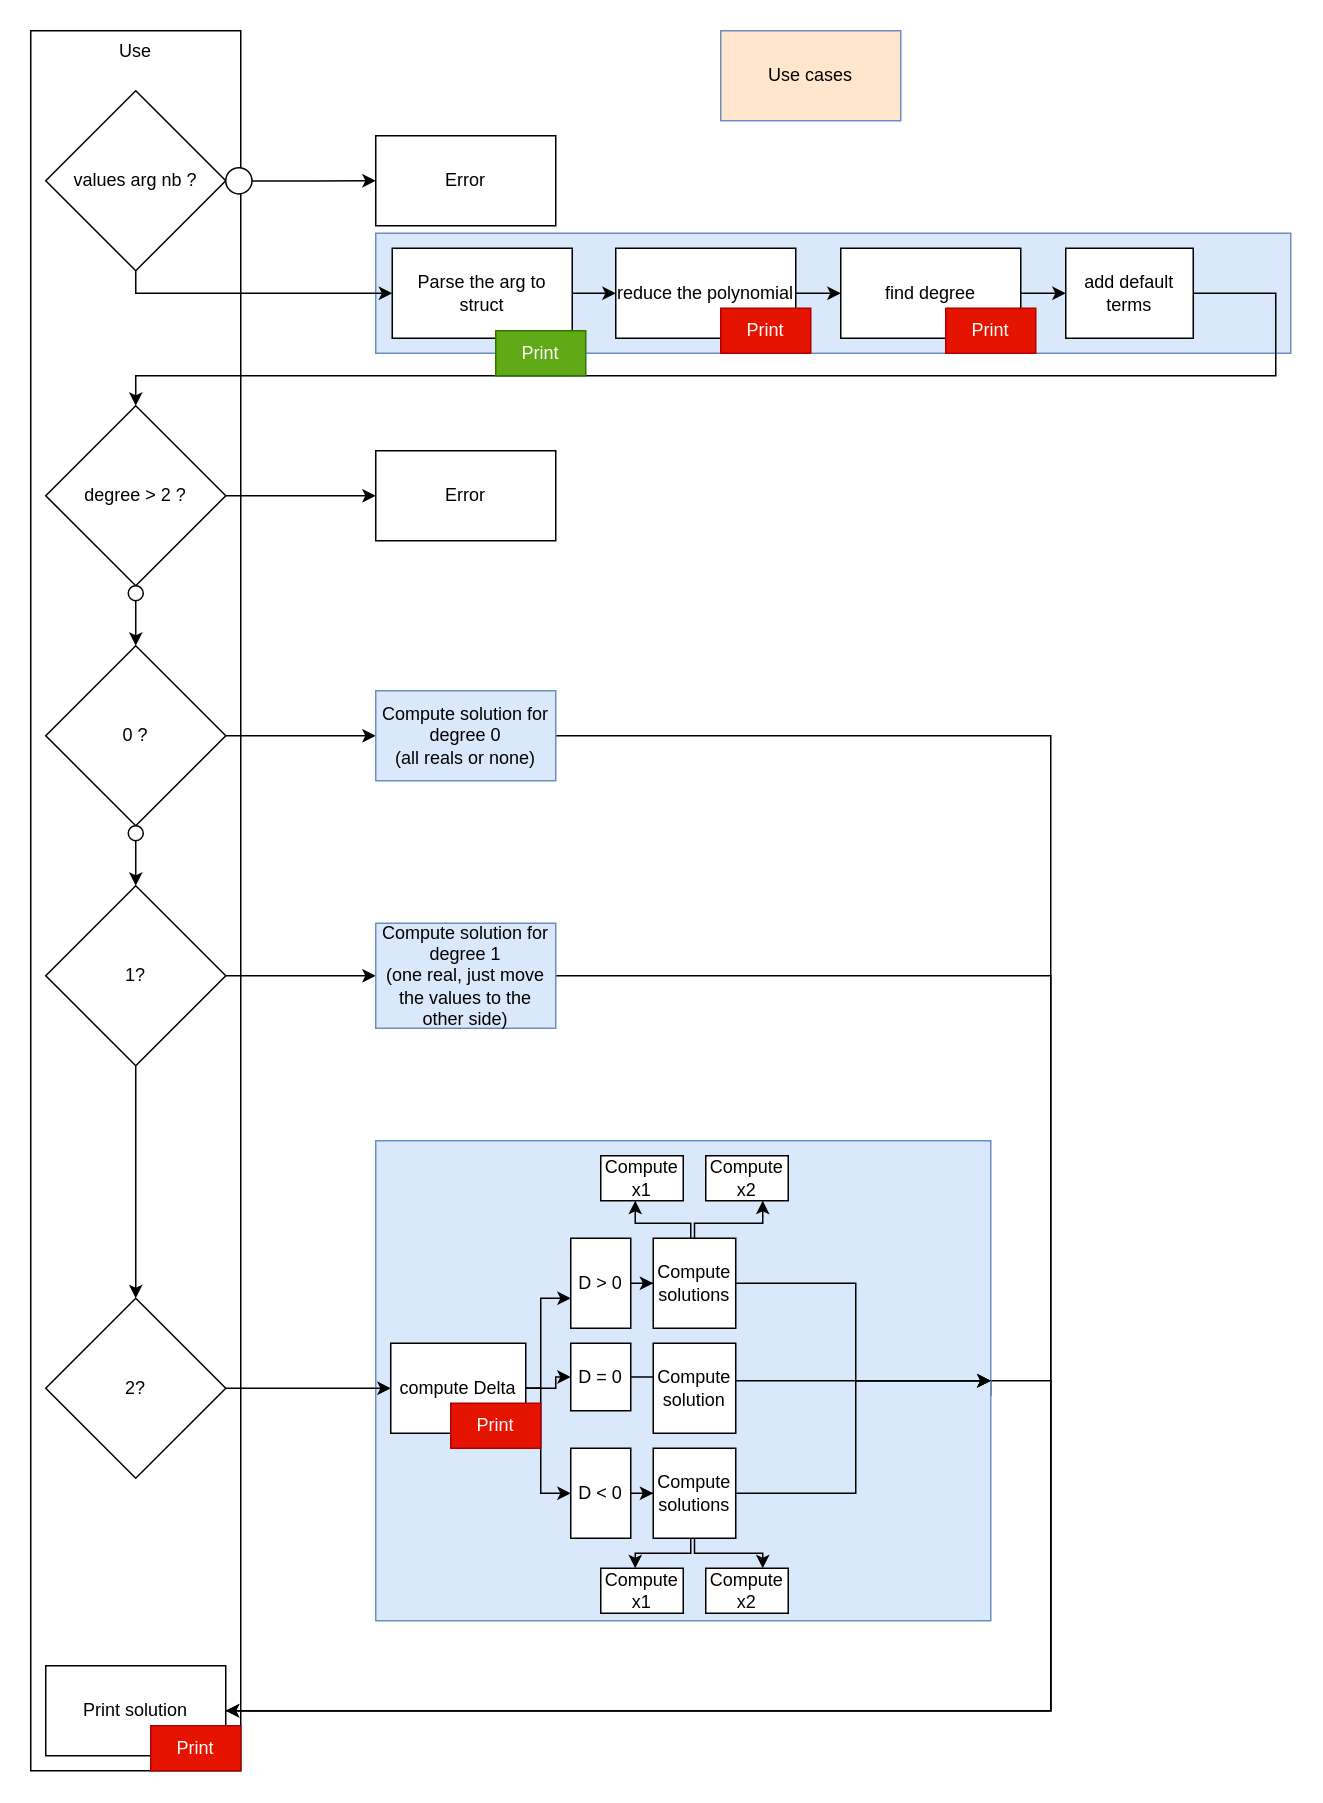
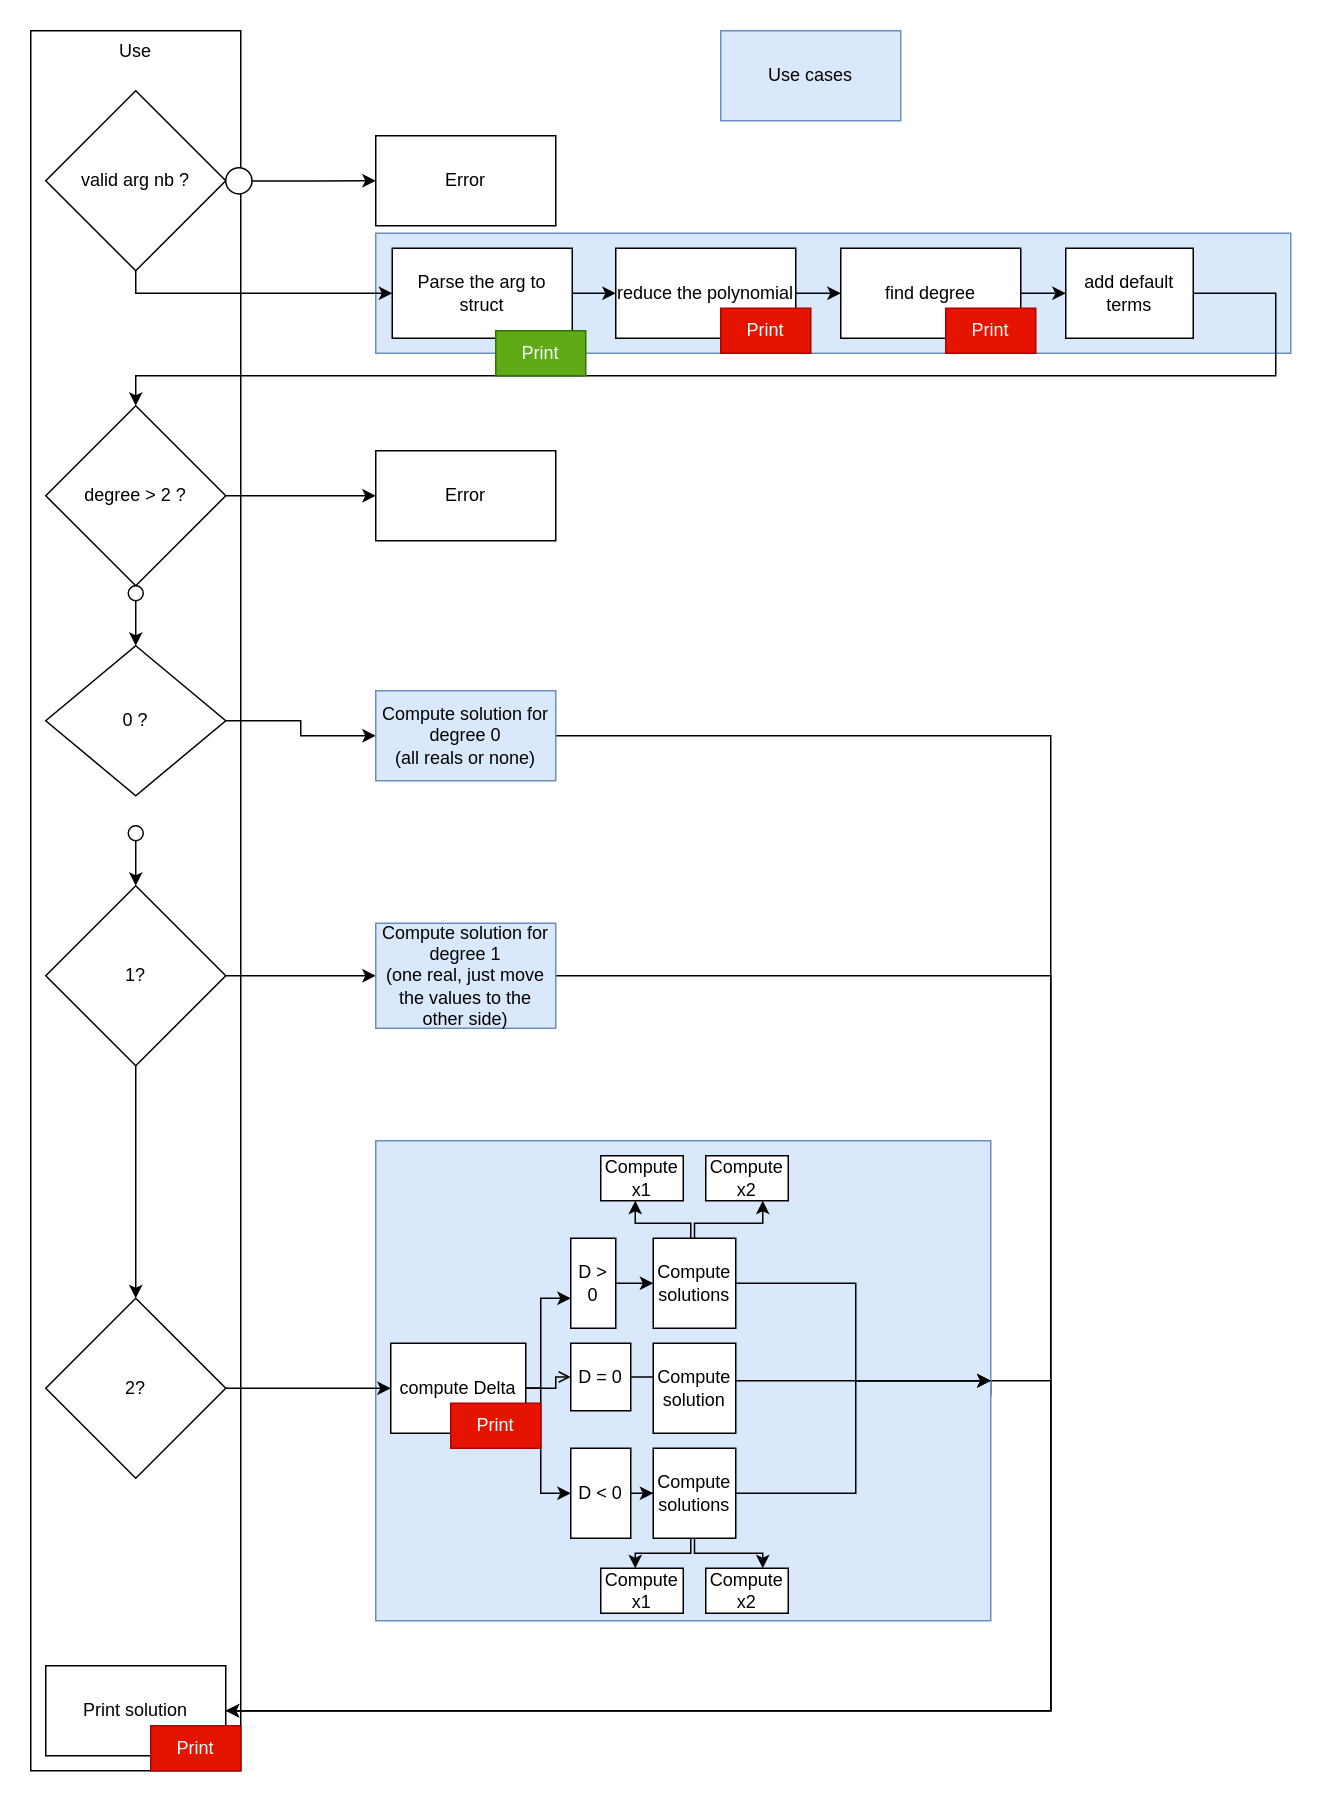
node "Use cases": fillcolor #ffe6cc -> #dae8fc
node "values arg nb ?": label "values arg nb ?" -> "valid arg nb ?"
node "0 ?": size 180x180 -> 180x150
node "D > 0": size 60x90 -> 45x90
edge "compute Delta" -> "D = 0": arrowhead classic -> open
